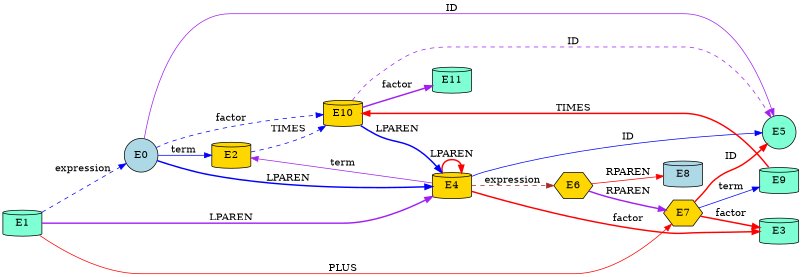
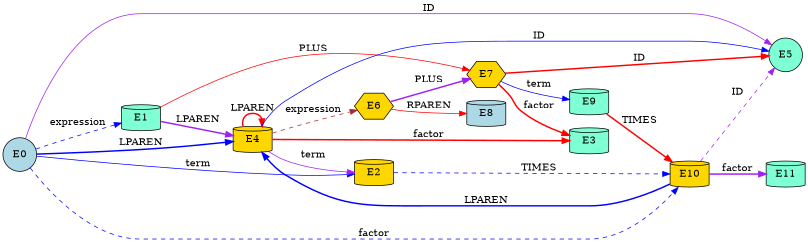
edge "E1" -> "E0": reversed
edge "E6" -> "E7": label "RPAREN" -> "PLUS"
